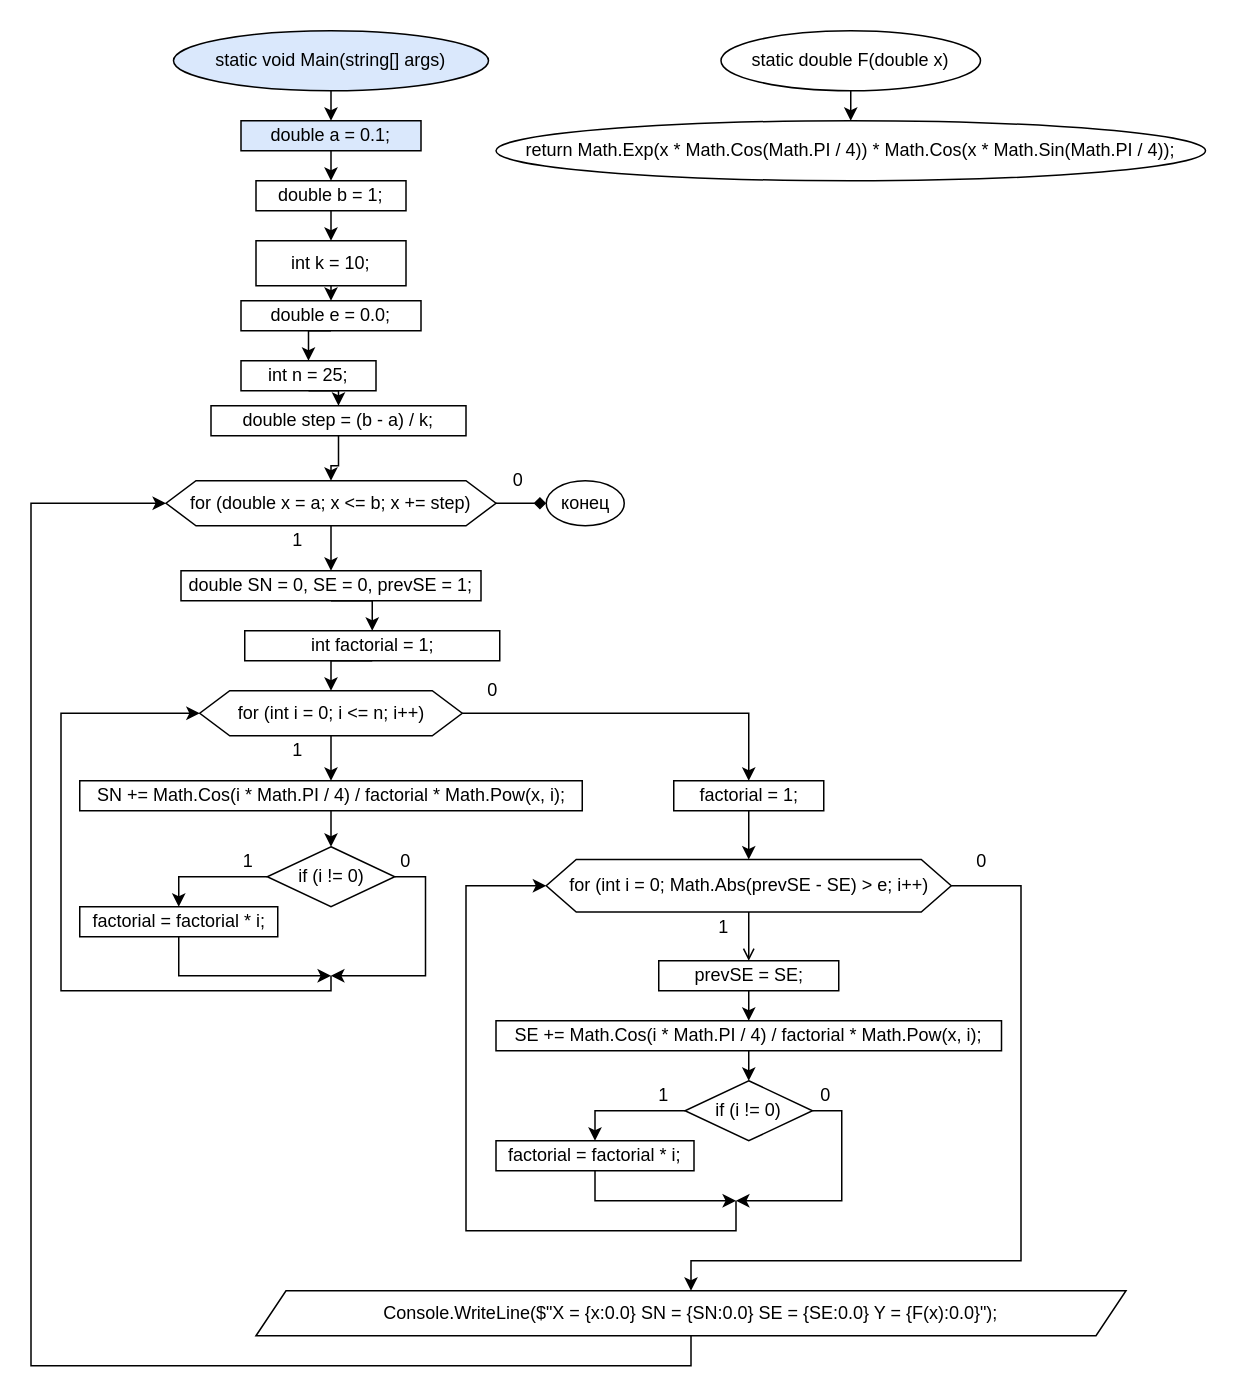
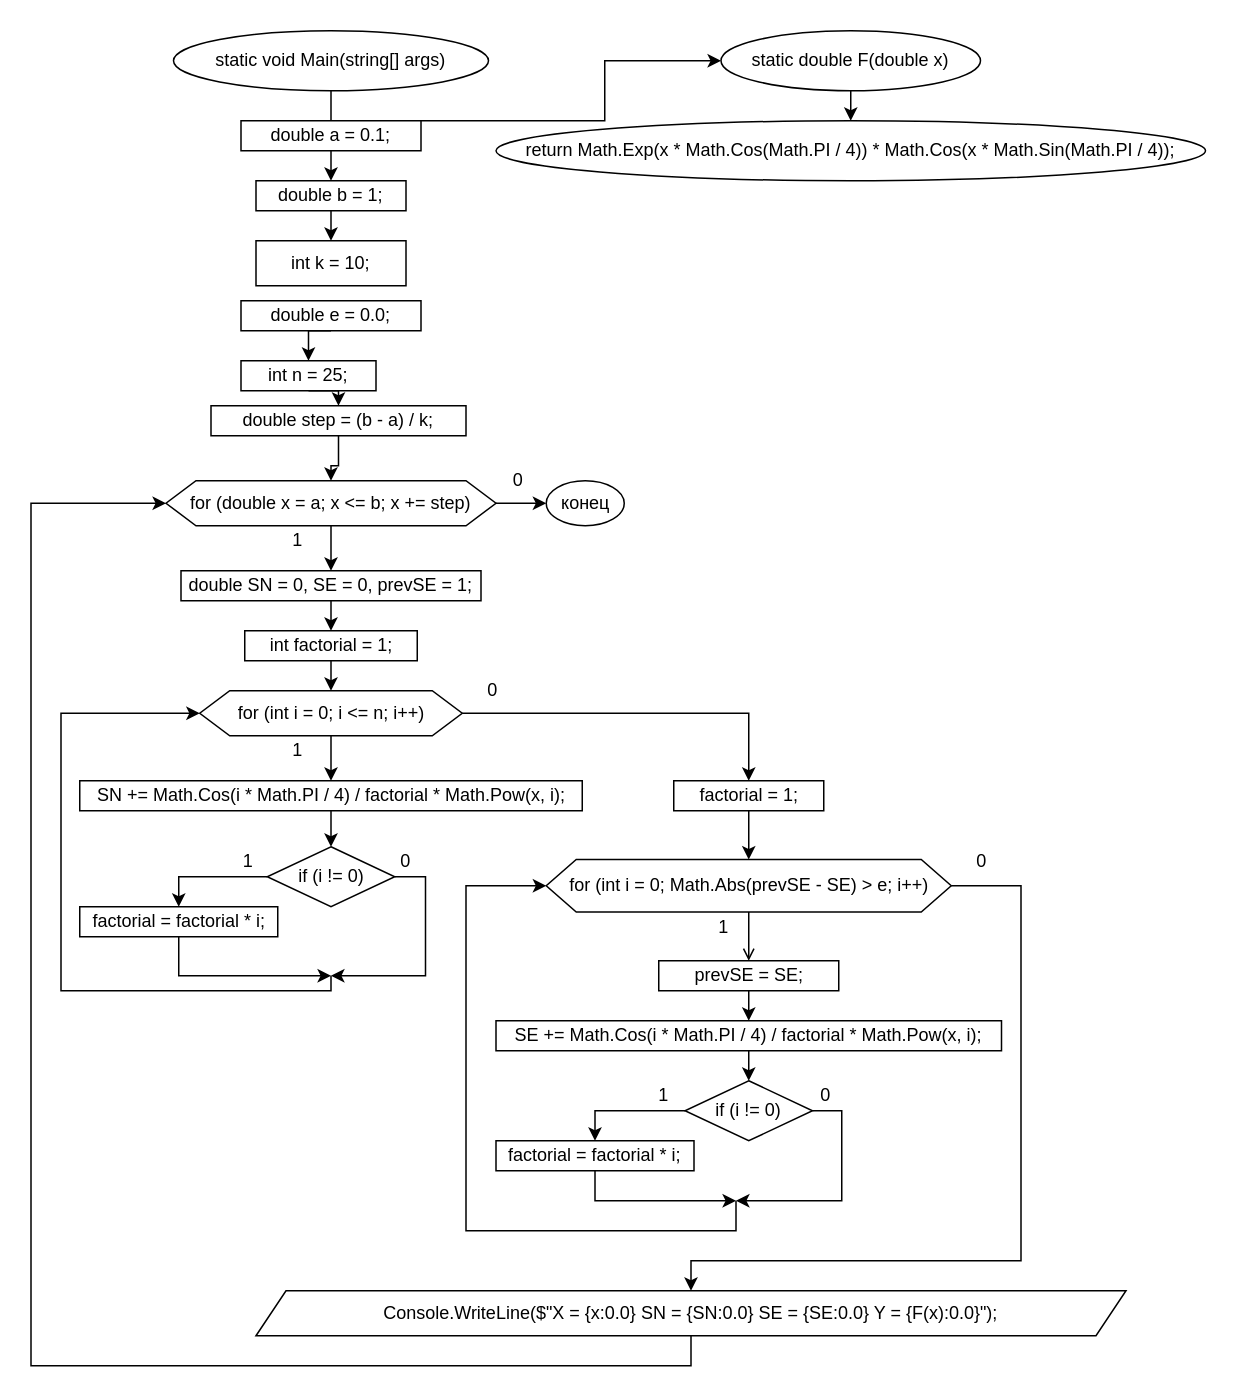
node "static void Main(string[] args)": fillcolor #dae8fc -> #ffffff
edge "static void Main(string[] args)" -> "double a = 0.1;": now "static void Main(string[] args)" -> "static double F(double x)"
node "double a = 0.1;": fillcolor #dae8fc -> #ffffff
edge "int k = 10;" -> "double e = 0.0;": removed
edge "for (double x = a; x <= b; x += step)" -> "конец": arrowhead diamond -> classic
node "int factorial = 1;": size 255x30 -> 173x30
